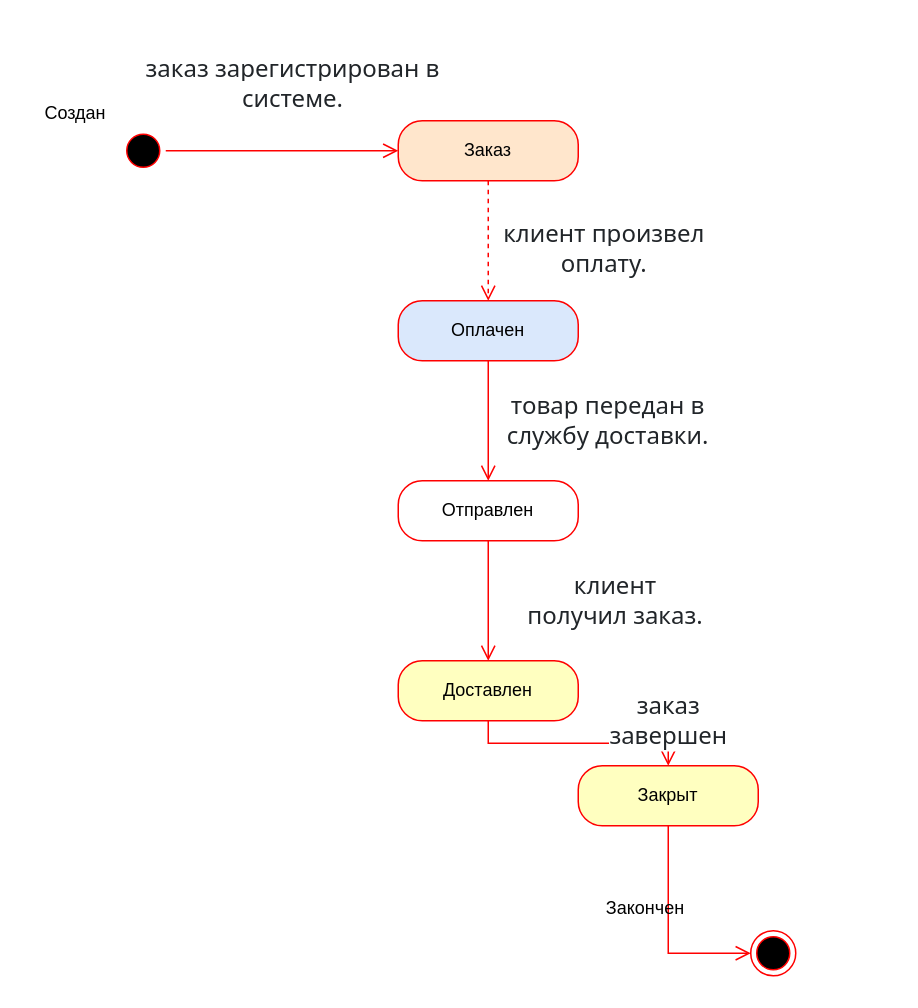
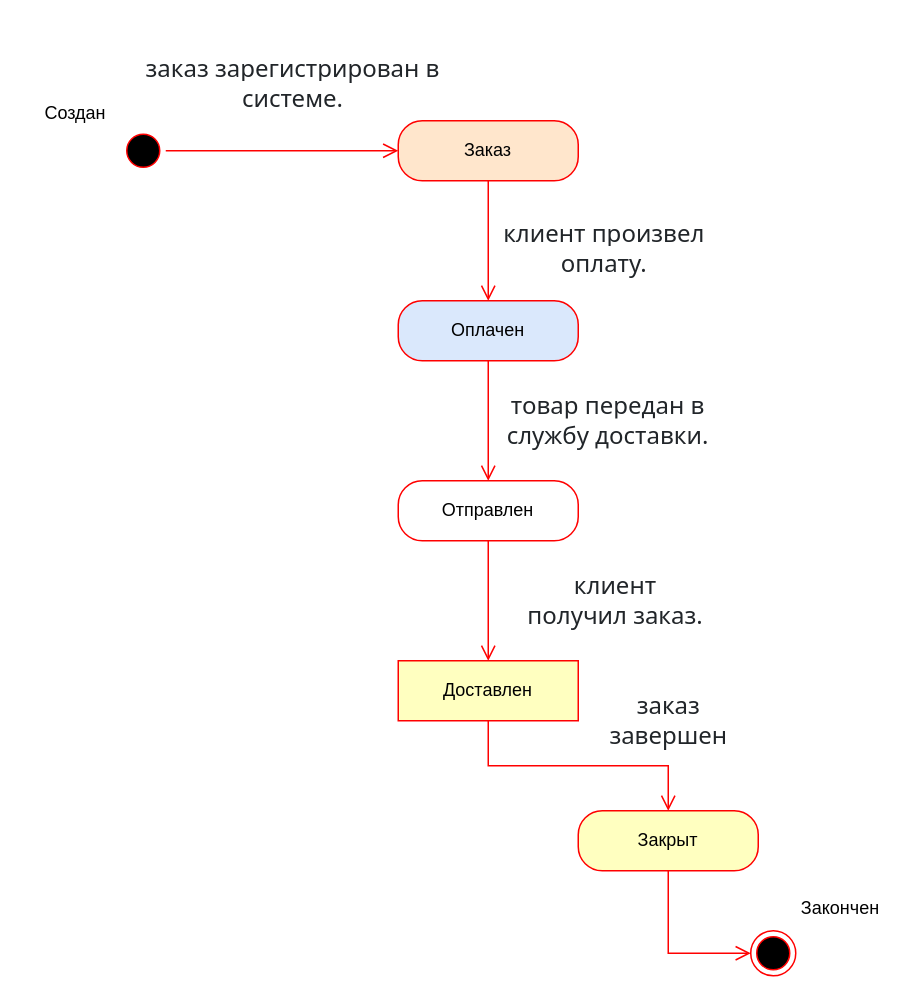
edge "Заказ" -> "Оплачен": style dashed -> solid
node "Доставлен": shape rounded rectangle -> rectangle
node "Закрыт": moved (668, 796) -> (668, 841)
node "Закончен": moved (646, 908) -> (841, 908)
